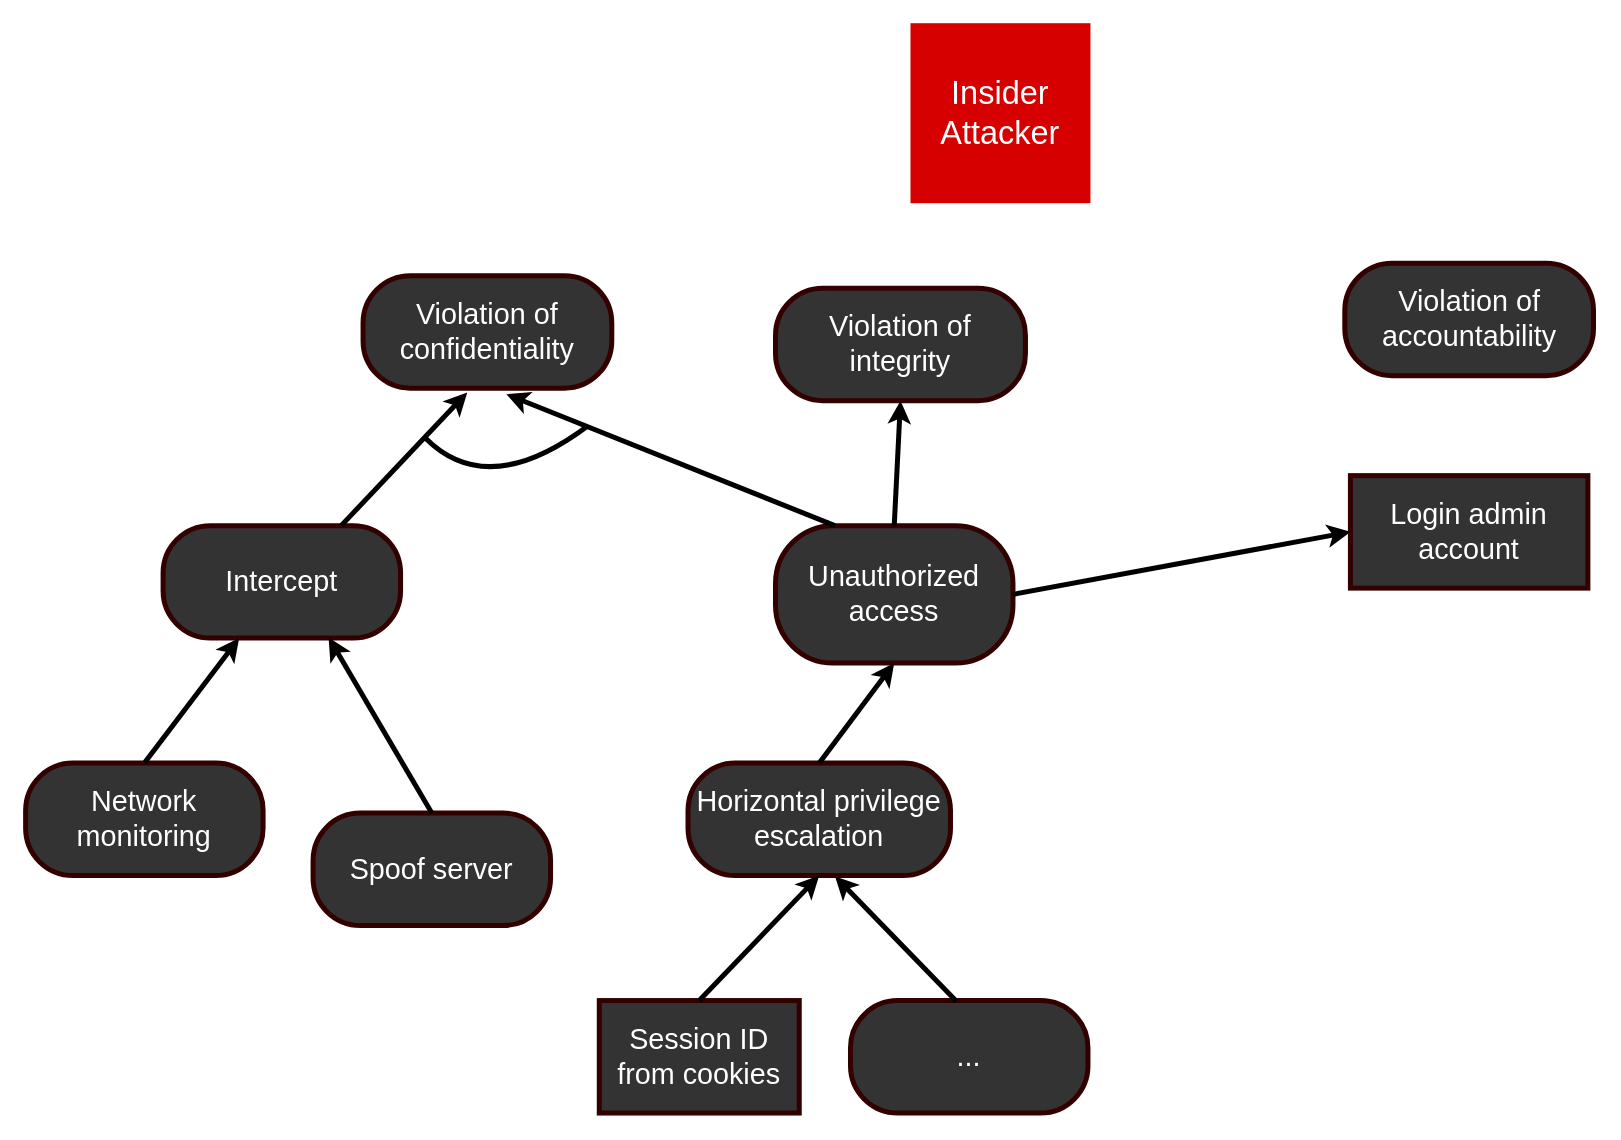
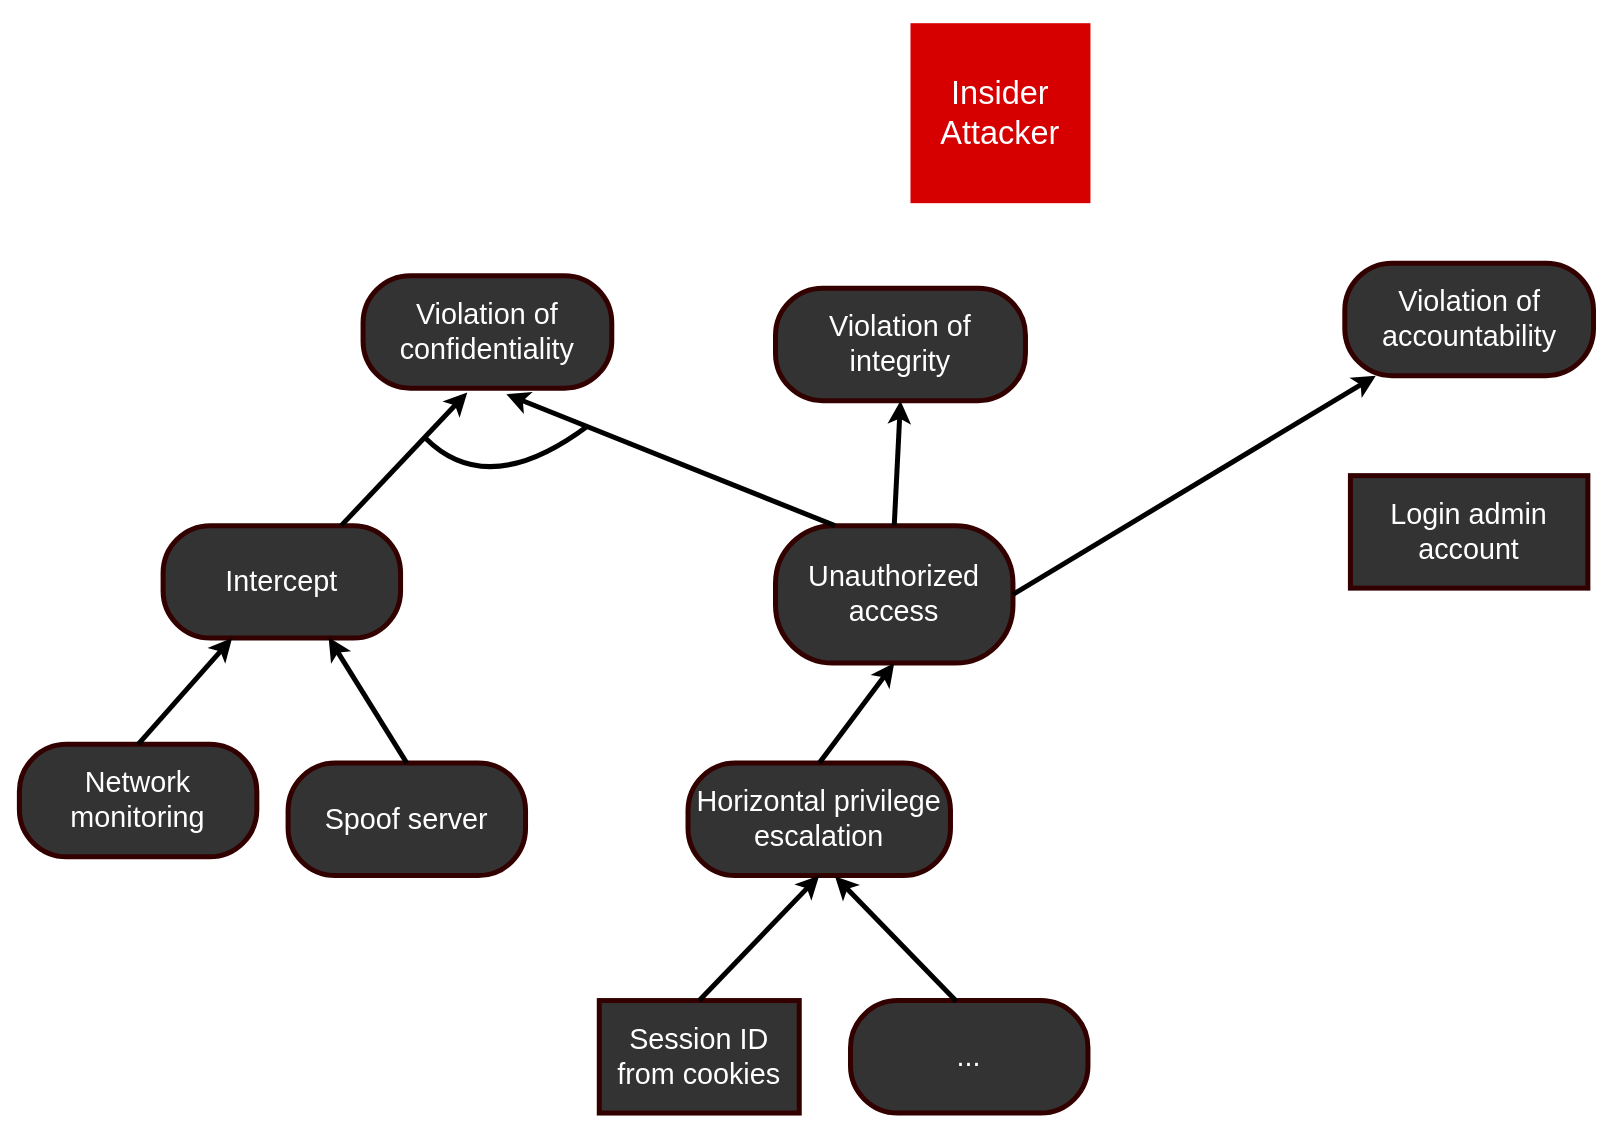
edge "Unauthorized access" -> "Login admin account": now "Unauthorized access" -> "Violation of accountability"
node "Network monitoring": moved (144, 819) -> (138, 801)
node "Spoof server": moved (432, 869) -> (407, 819)
